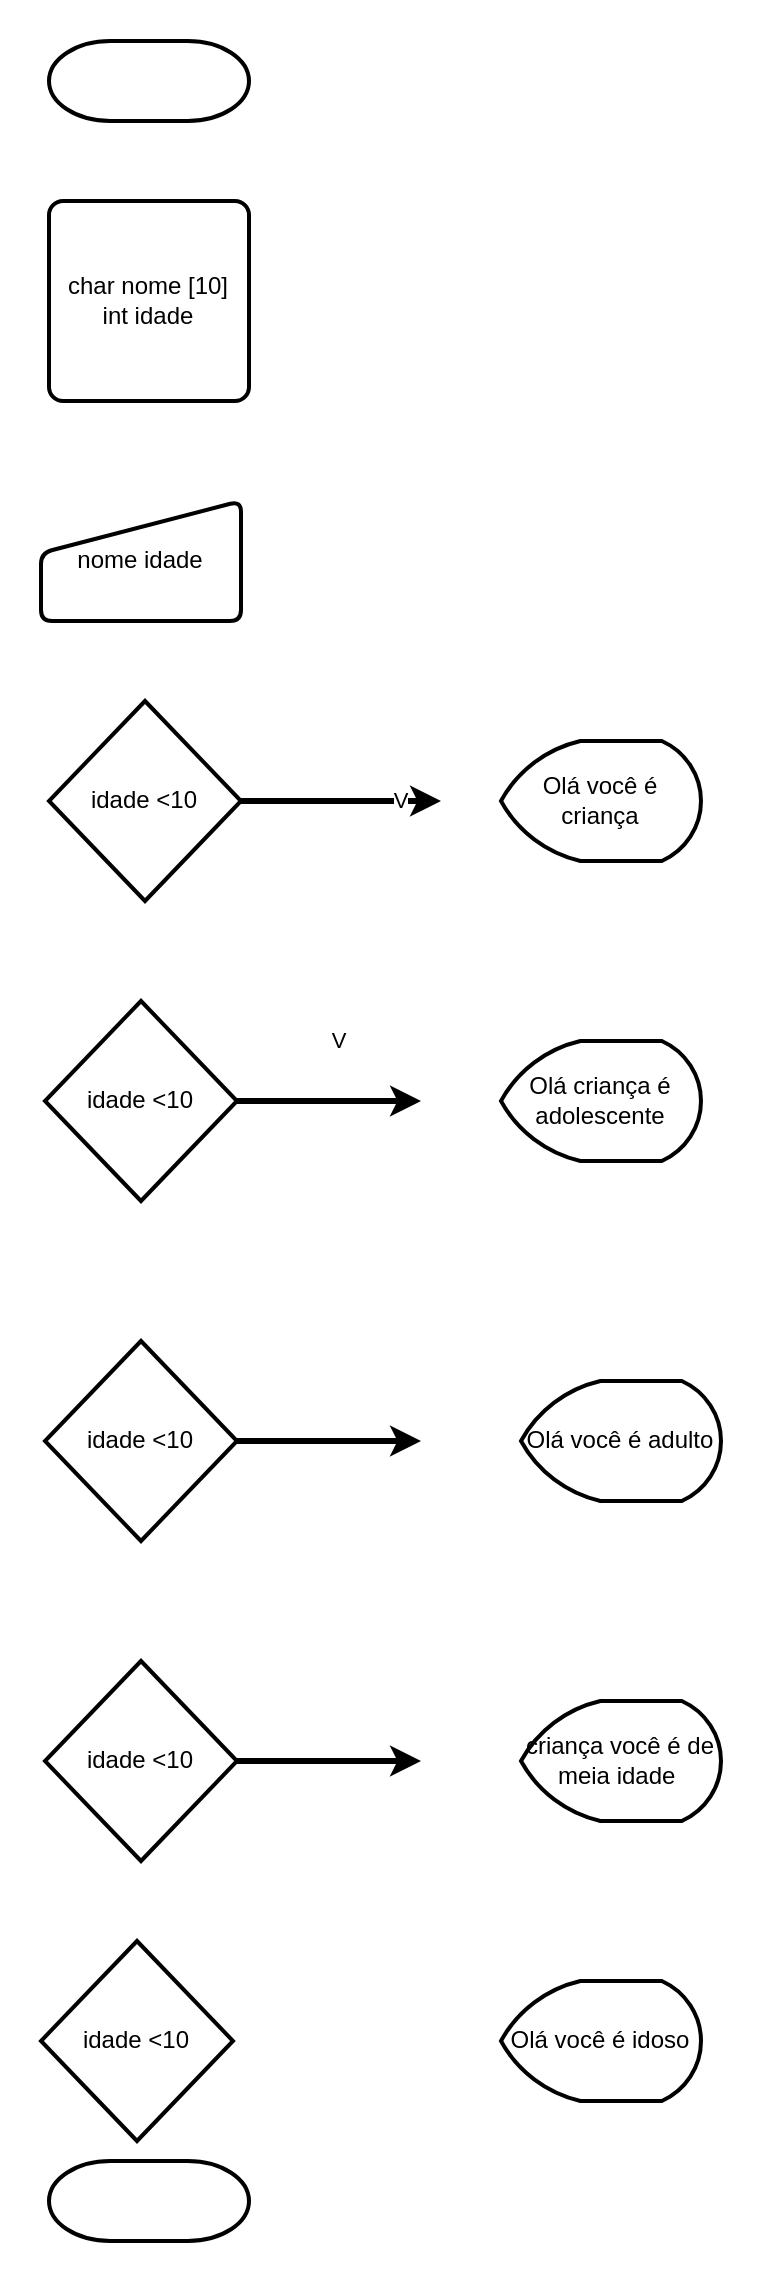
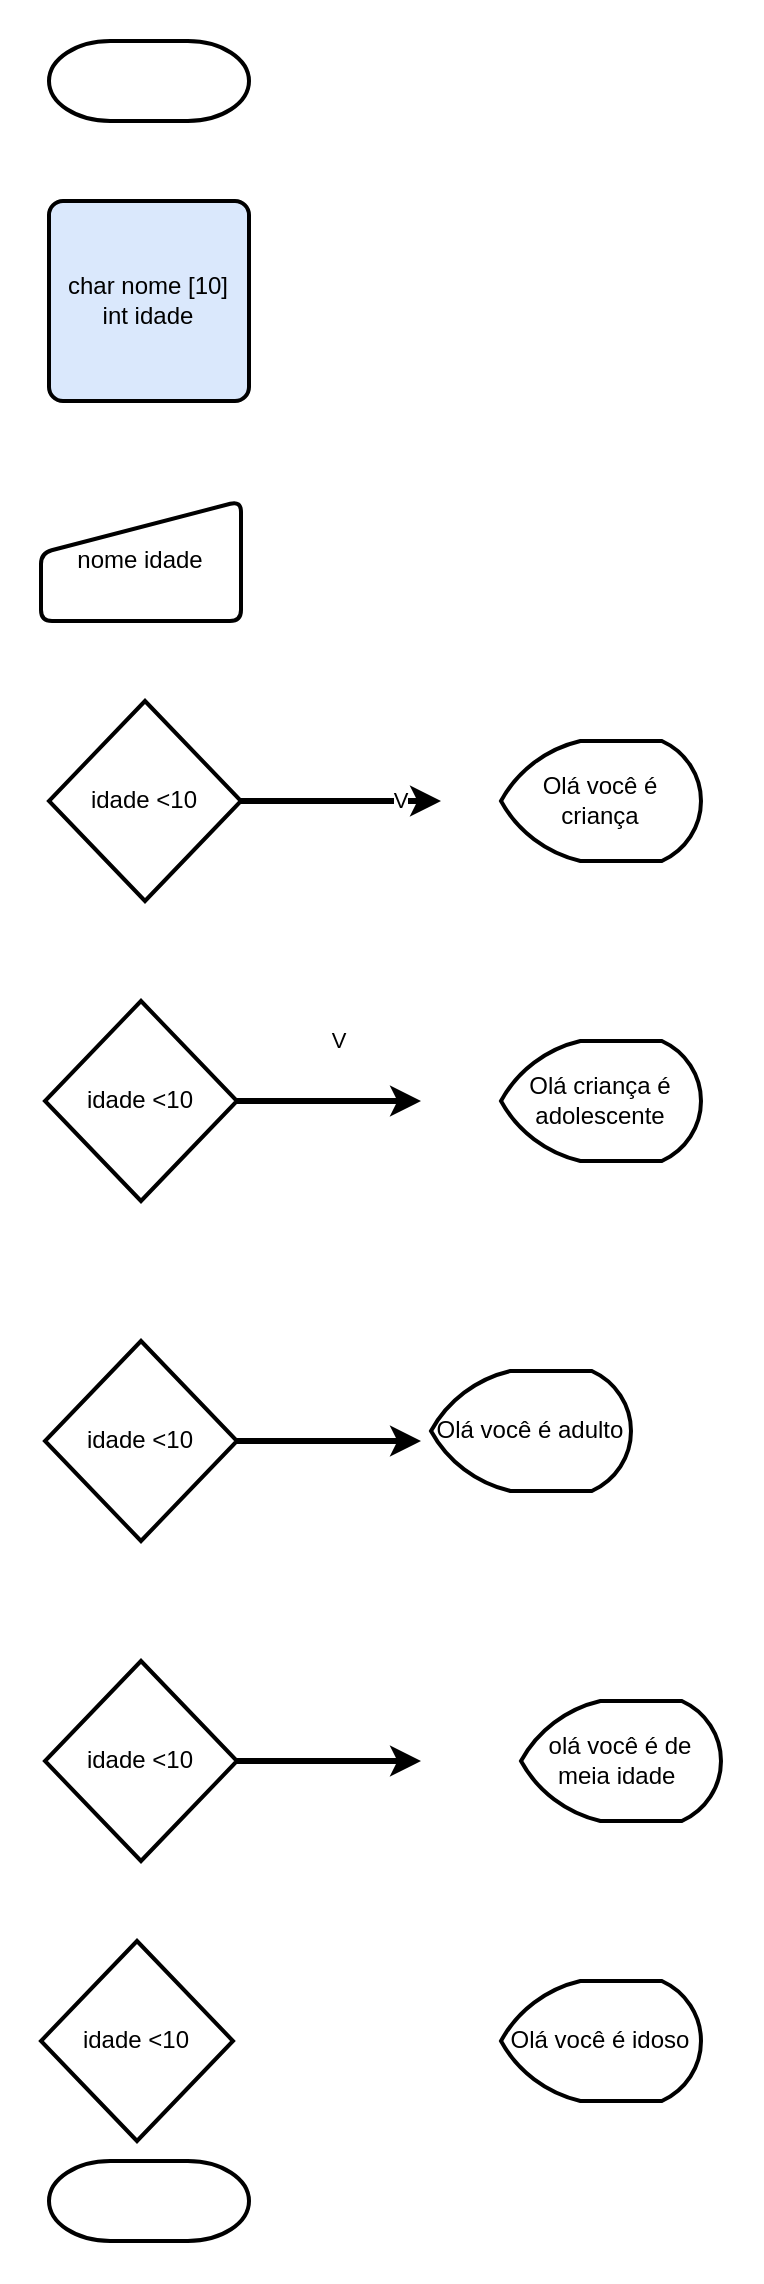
node "char nome [10] int idade": fillcolor #ffffff -> #dae8fc
node "Olá você é adulto": moved (621, 1441) -> (531, 1431)
node "criança você é de meia idade": label "criança você é de meia idade" -> "olá você é de meia idade"
